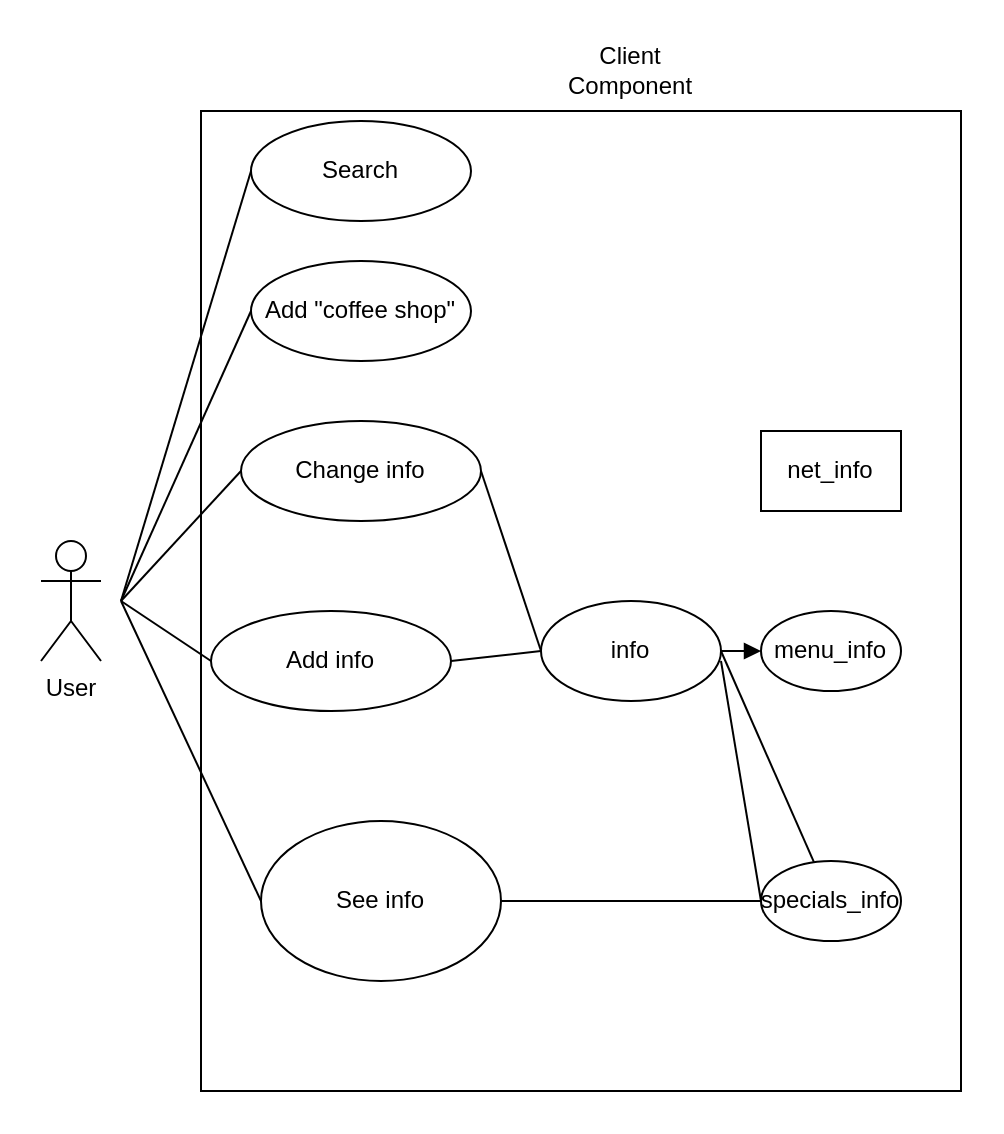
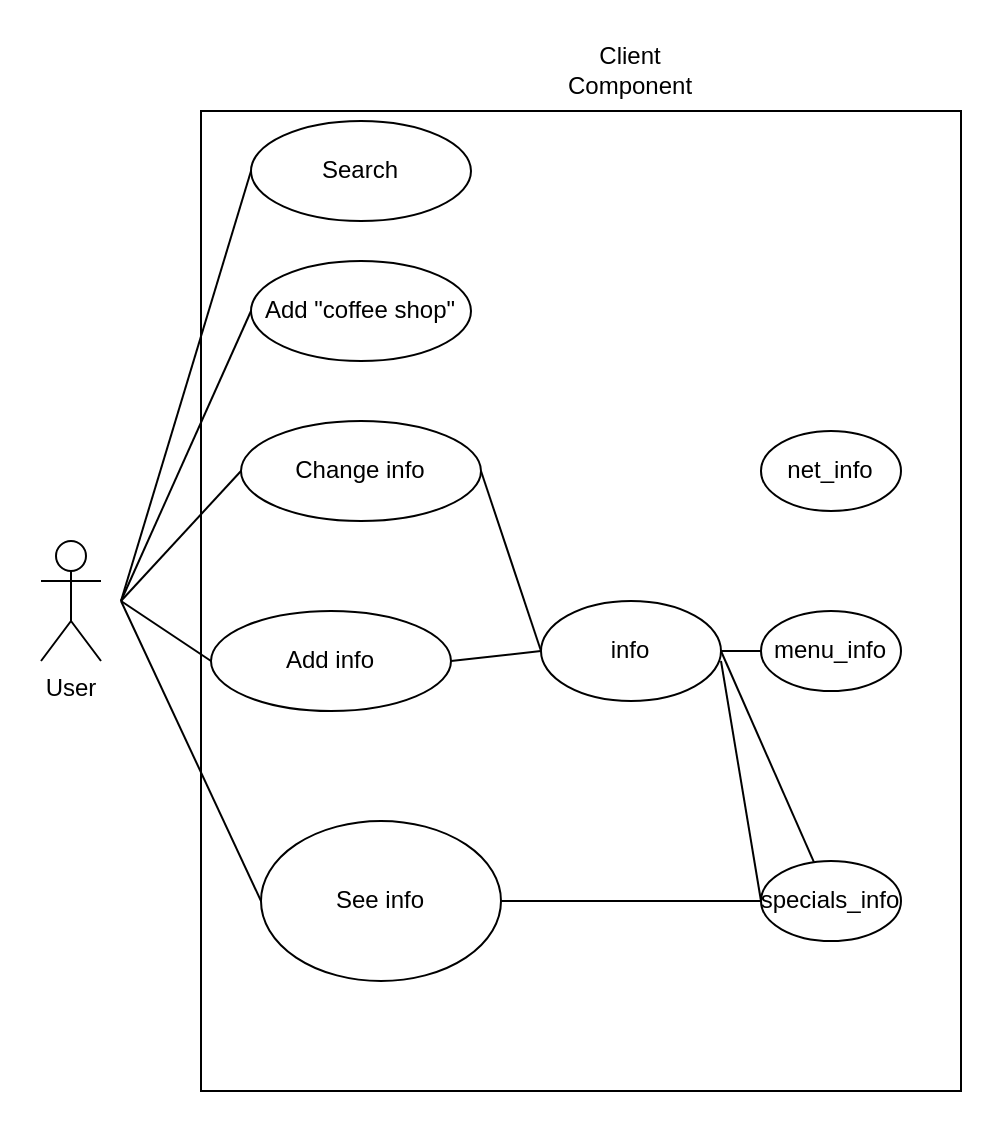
node "net_info": shape rectangle -> ellipse
edge "info" -> "menu_info": arrowhead block -> none
